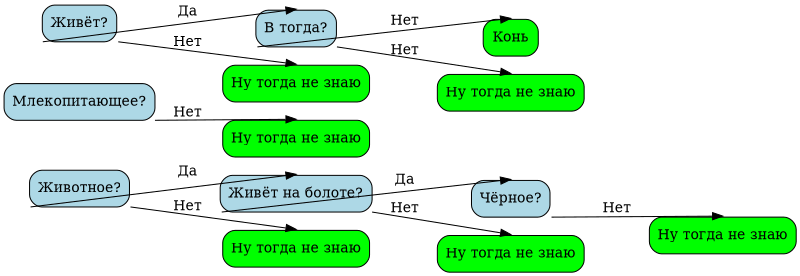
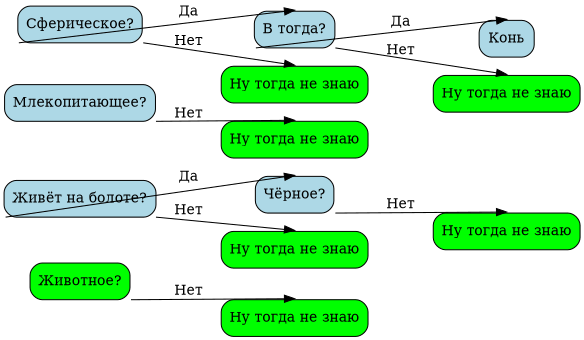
edge "В тогда?" -> "Конь": label "Нет" -> "Да"
node "Живёт?": label "Живёт?" -> "Сферическое?"
node "Конь": fillcolor lime -> lightblue
node "Животное?": fillcolor lightblue -> lime
edge "Животное?" -> "Живёт на болоте?": removed, label "Да"
